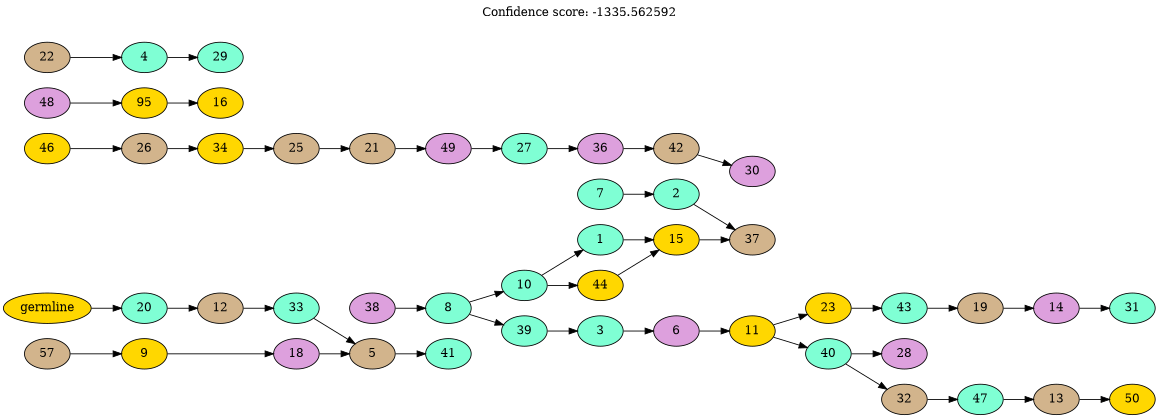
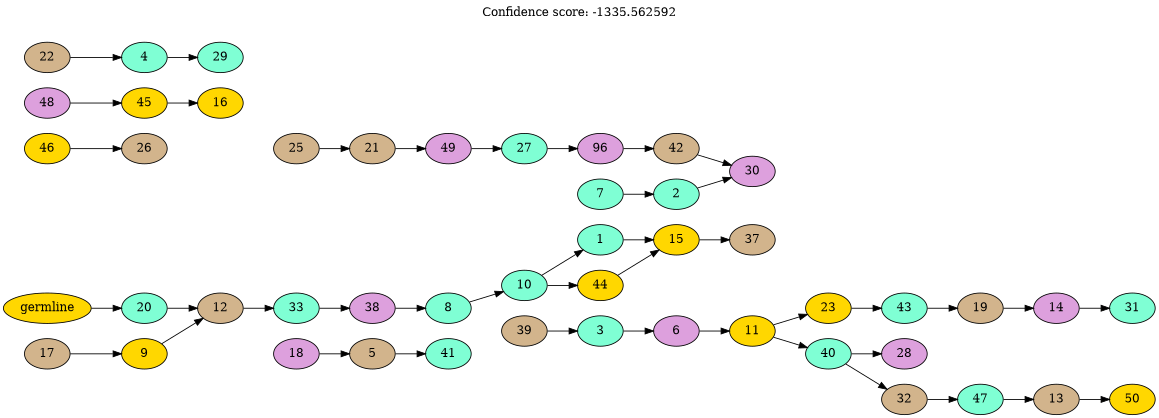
node "95": label "95" -> "45"
node "34": removed
node "36": label "36" -> "96"
edge "2" -> "37": now "2" -> "30"
edge "8" -> "39": removed
edge "33" -> "5": now "33" -> "38"
node "39": fillcolor aquamarine -> tan
node "57": label "57" -> "17"
edge "9" -> "18": now "9" -> "12"
